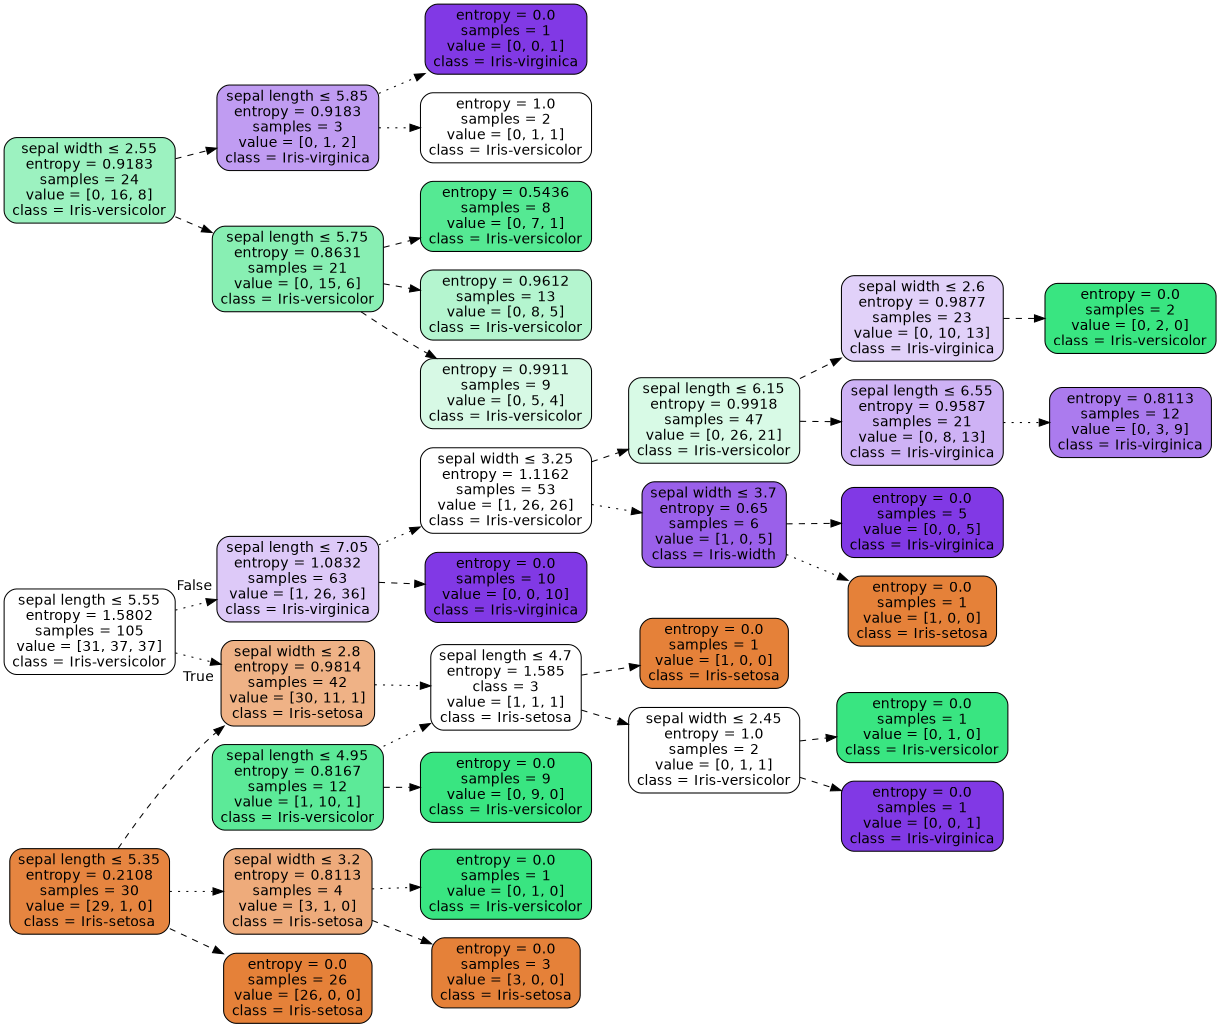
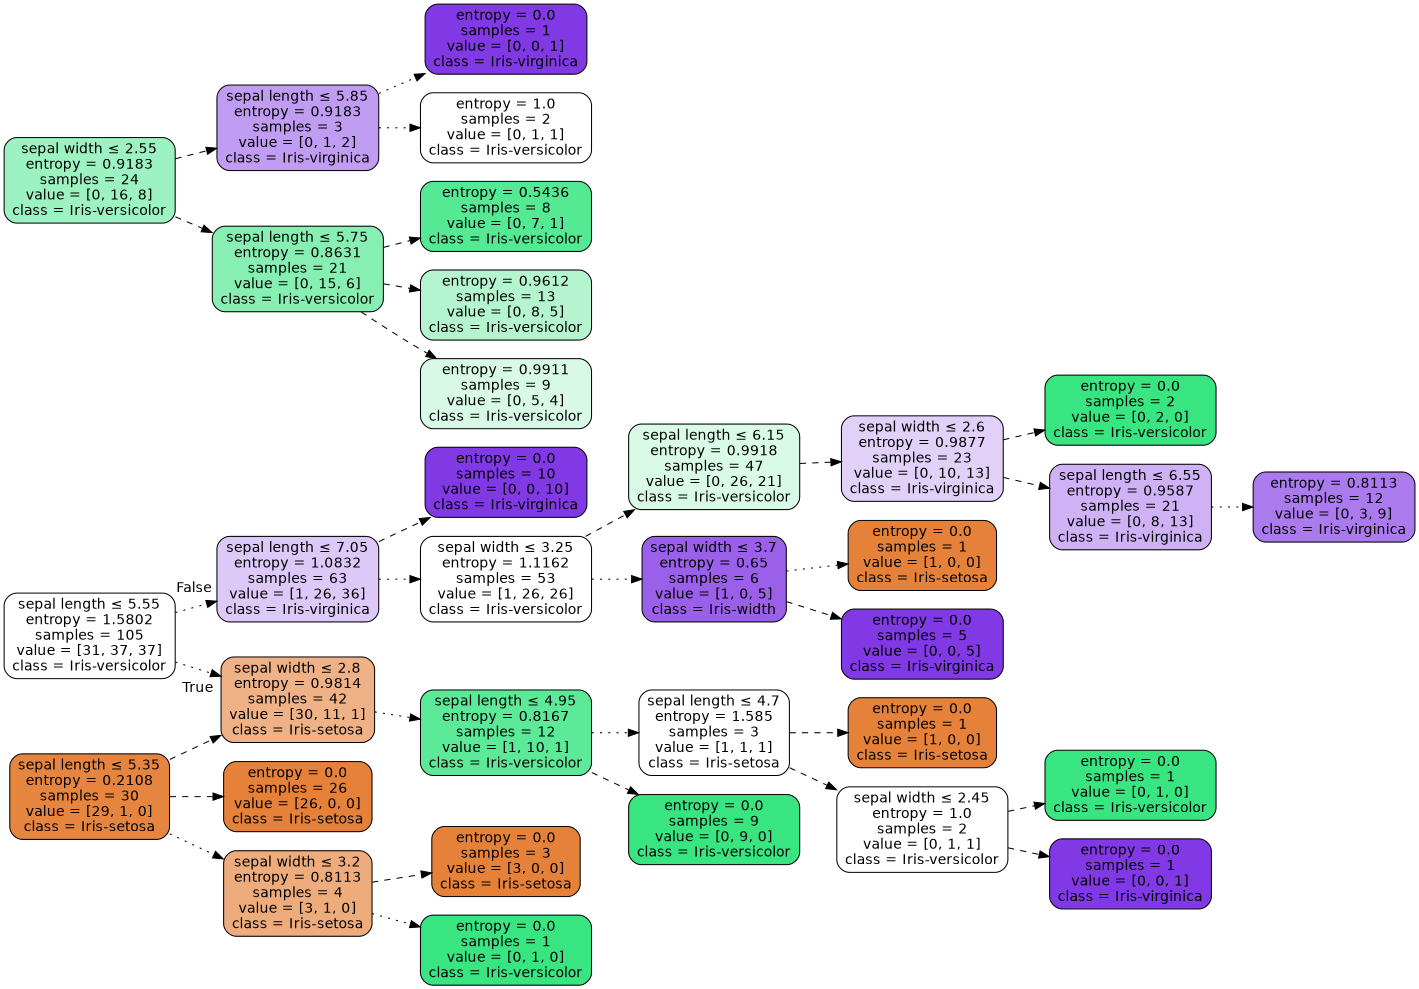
edge "sepal length ≤ 6.15" -> "sepal length ≤ 6.55": now "sepal width ≤ 2.6" -> "sepal length ≤ 6.55"
edge "sepal width ≤ 2.8" -> "sepal length ≤ 4.7": now "sepal width ≤ 2.8" -> "sepal length ≤ 4.95"
node "sepal length ≤ 4.7": text "class = 3" -> "samples = 3"
